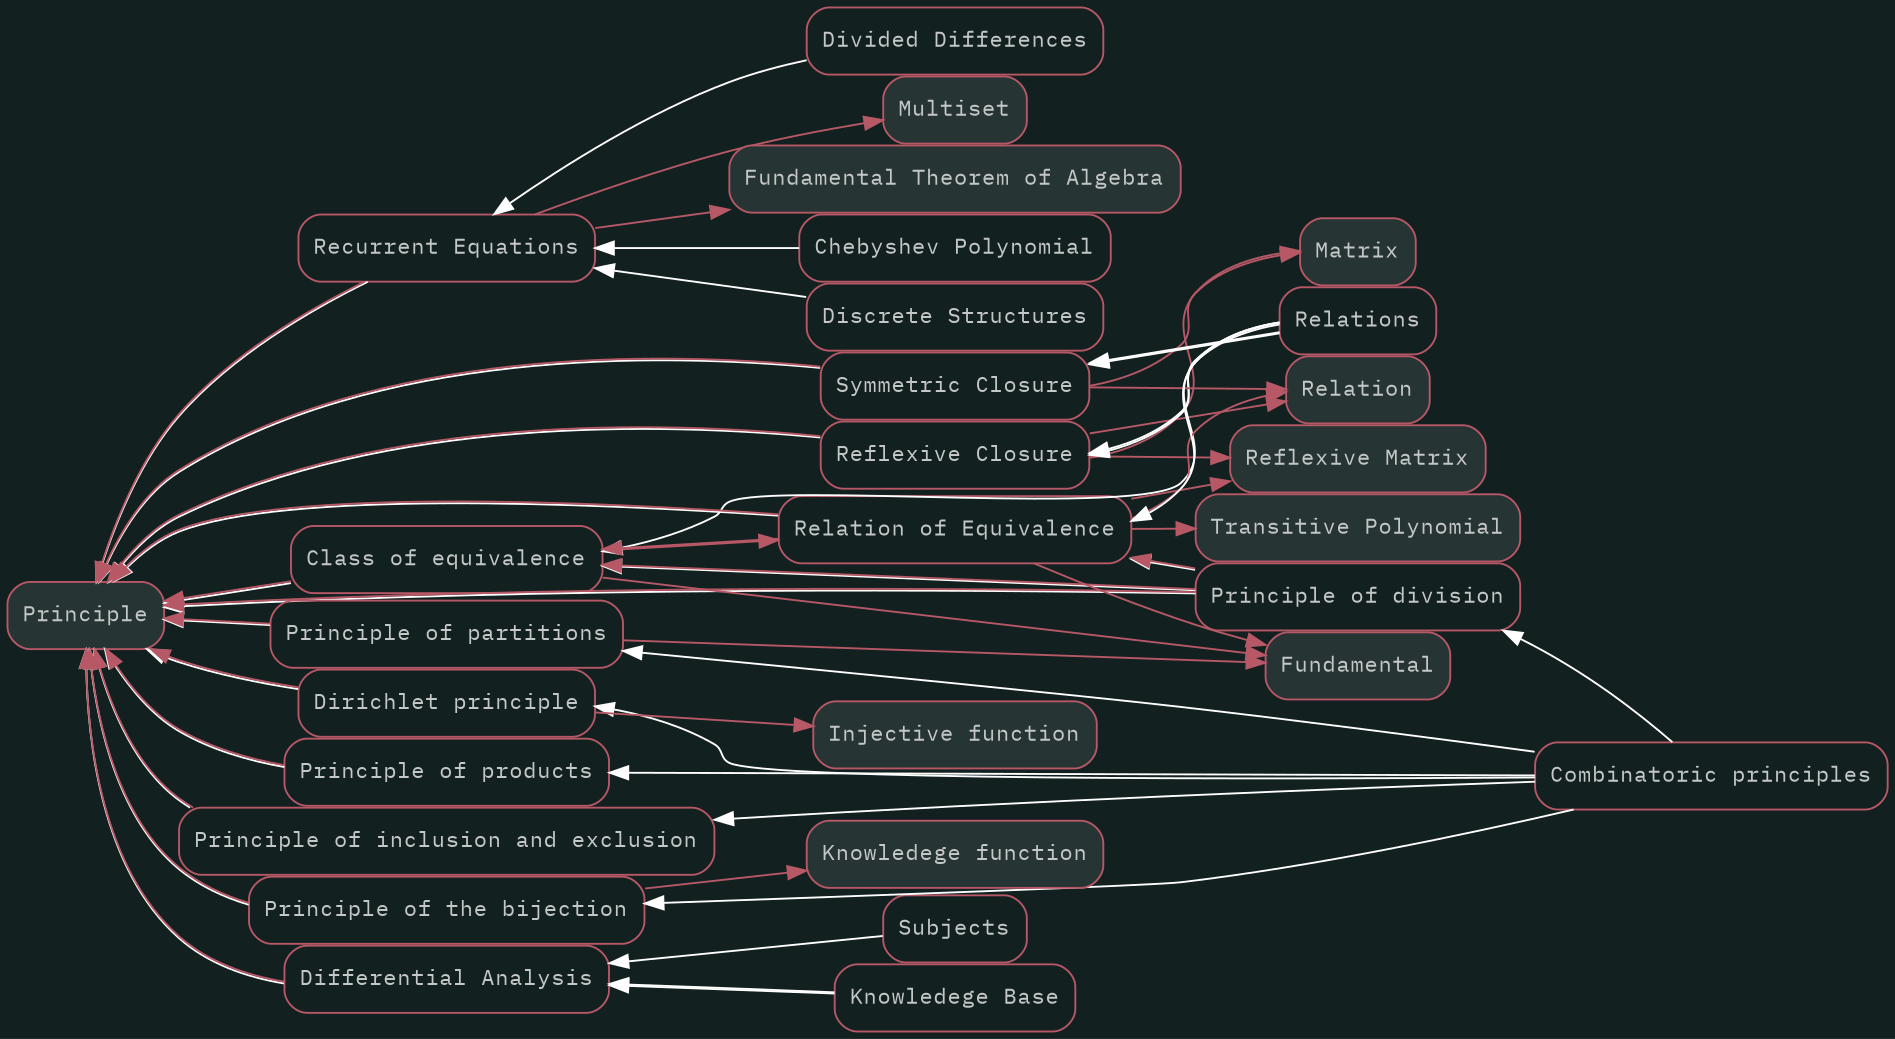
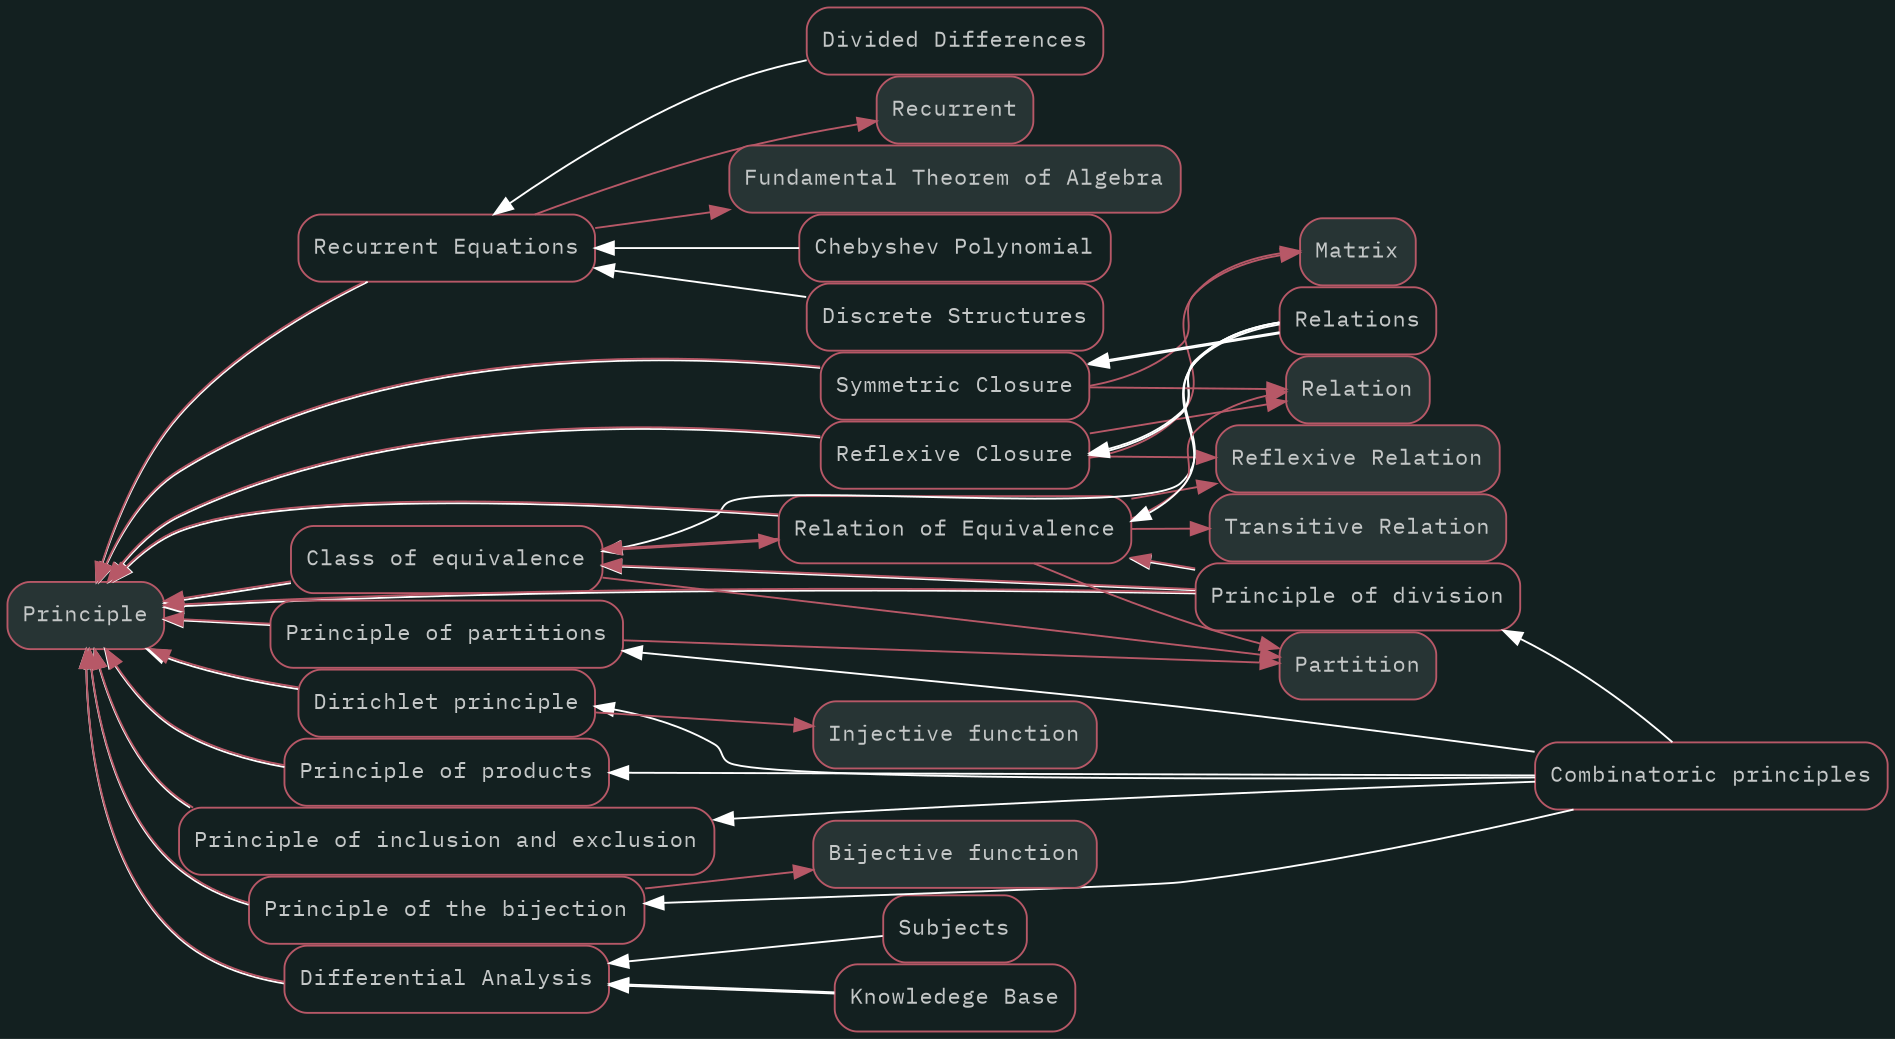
node "Multiset": label "Multiset" -> "Recurrent"
node "Reflexive Matrix": label "Reflexive Matrix" -> "Reflexive Relation"
node "Transitive Polynomial": label "Transitive Polynomial" -> "Transitive Relation"
node "Fundamental": label "Fundamental" -> "Partition"
node "Knowledege function": label "Knowledege function" -> "Bijective function"
